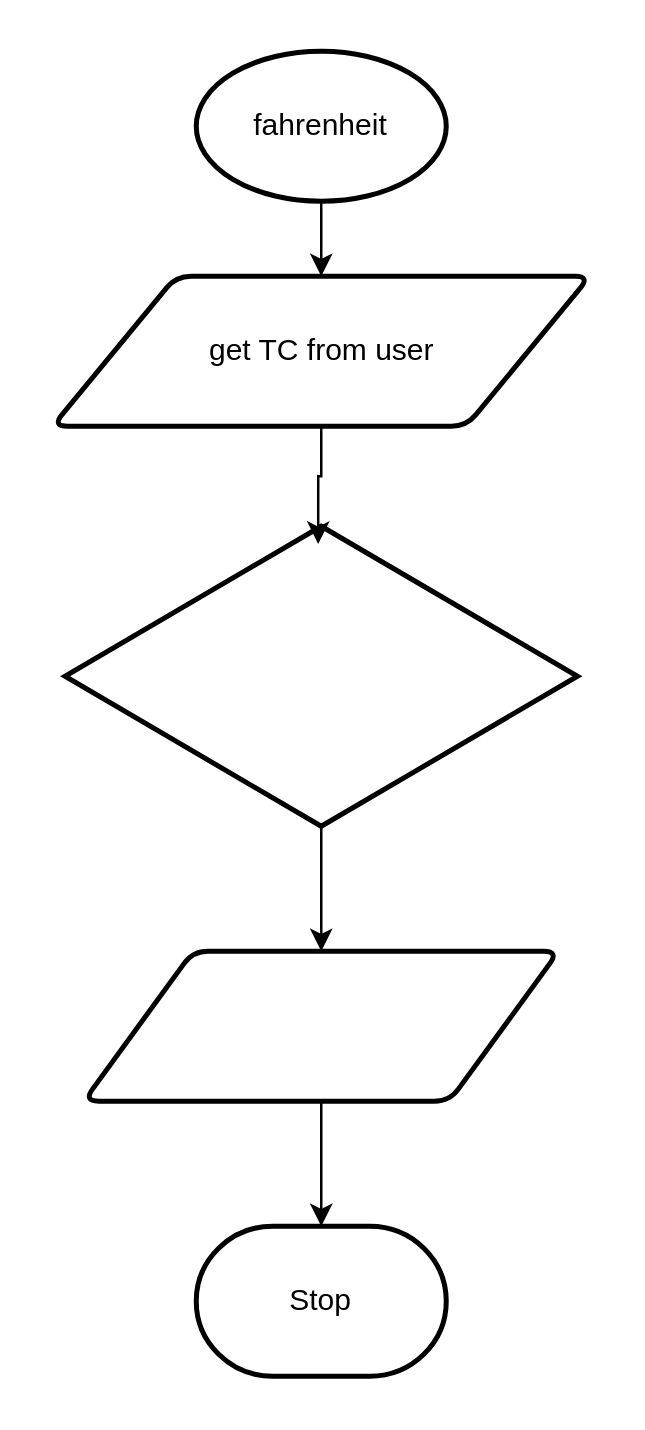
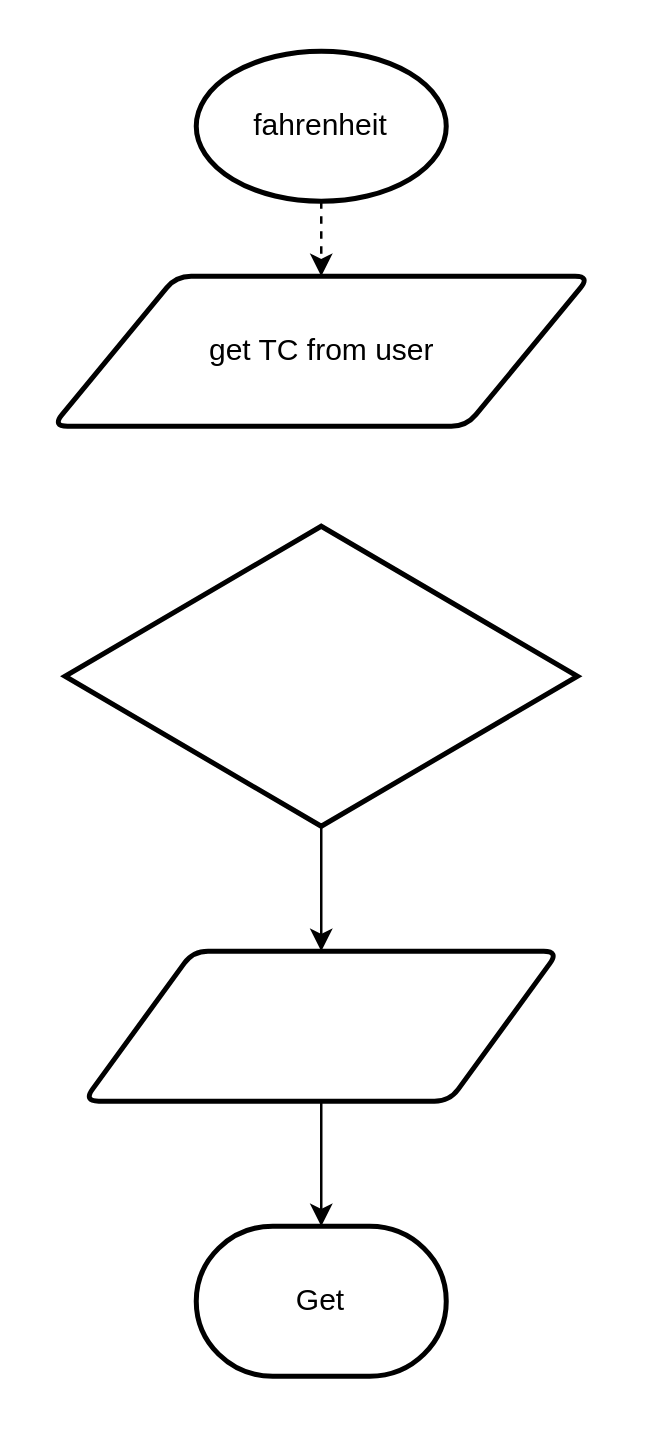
edge "fahrenheit" -> "get TC from user": style solid -> dashed
edge "get TC from user" -> "do math with number Tf = (9/5)*Tc+32 °": removed
node "Stop": label "Stop" -> "Get"
